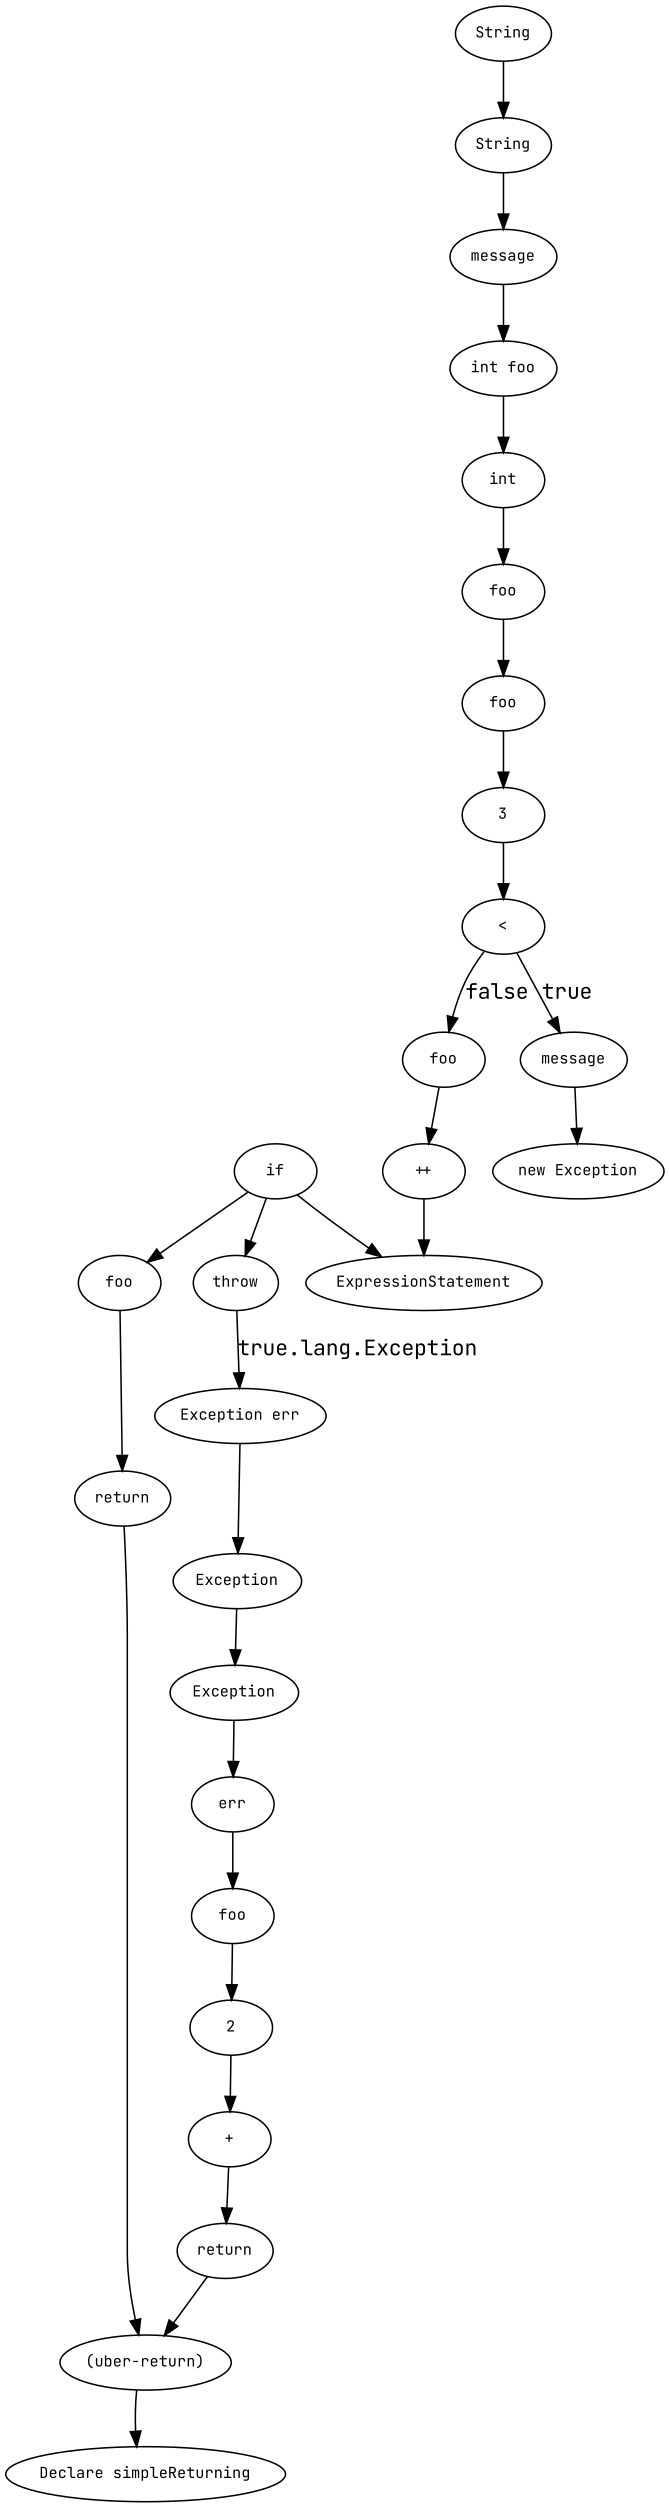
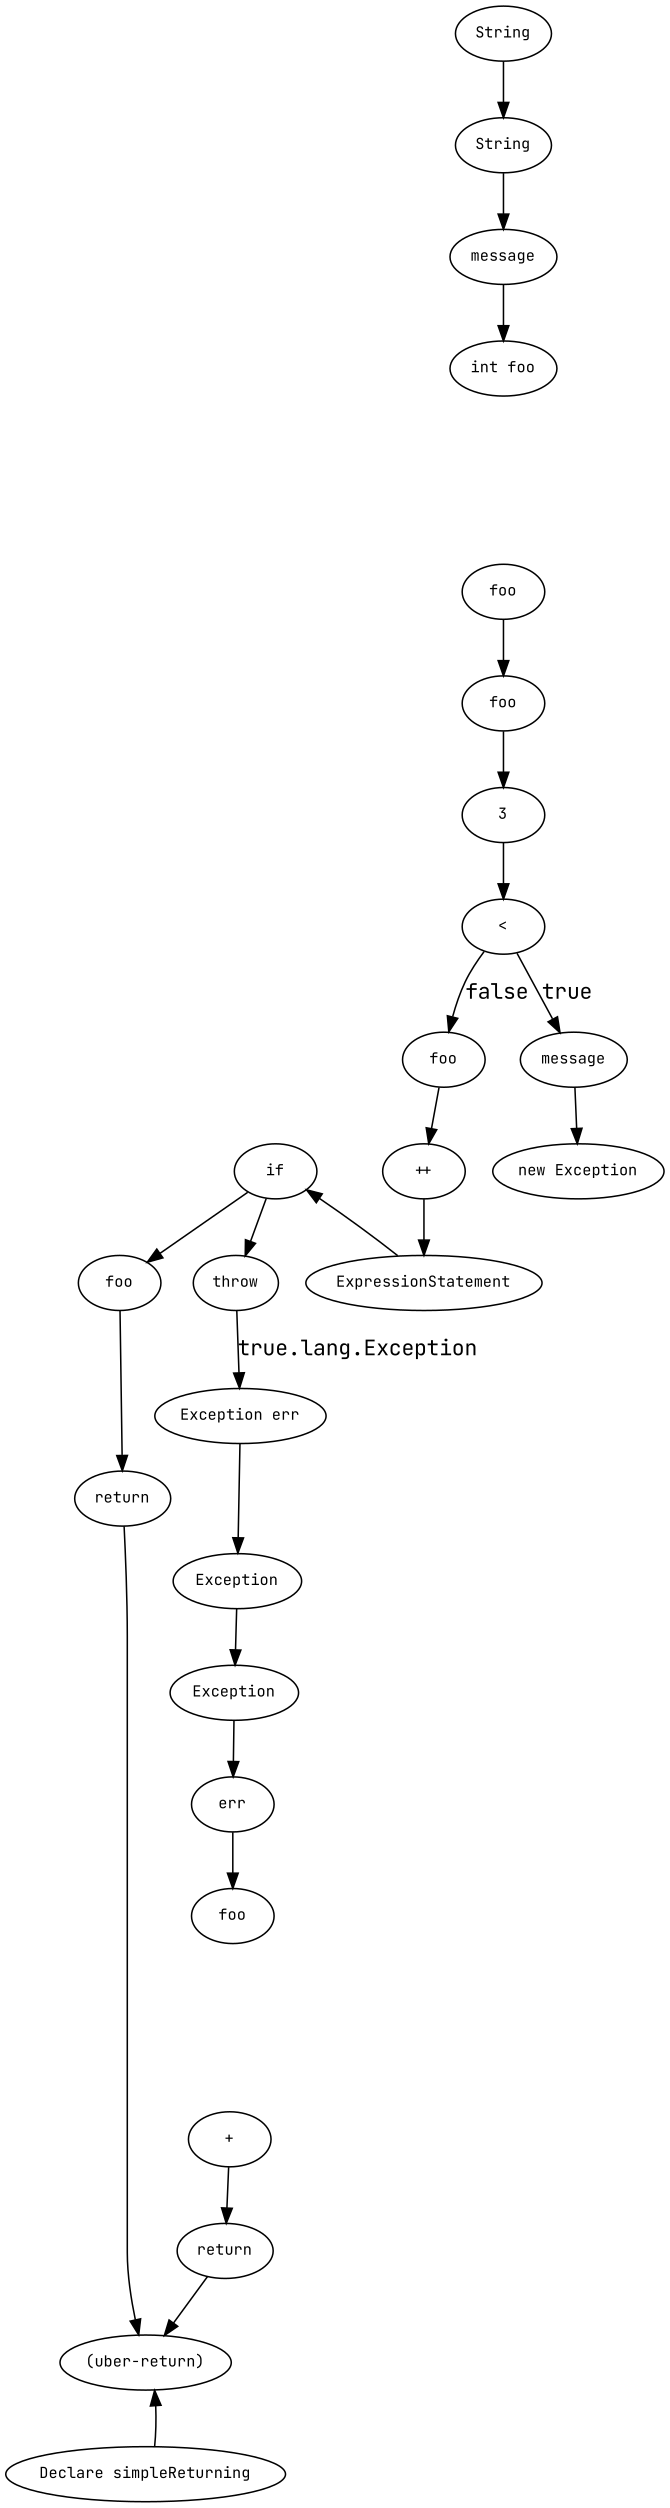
node "int": removed
edge "if" -> "ExpressionStatement": reversed
node "2": removed
edge "(uber-return)" -> "Declare simpleReturning": reversed
